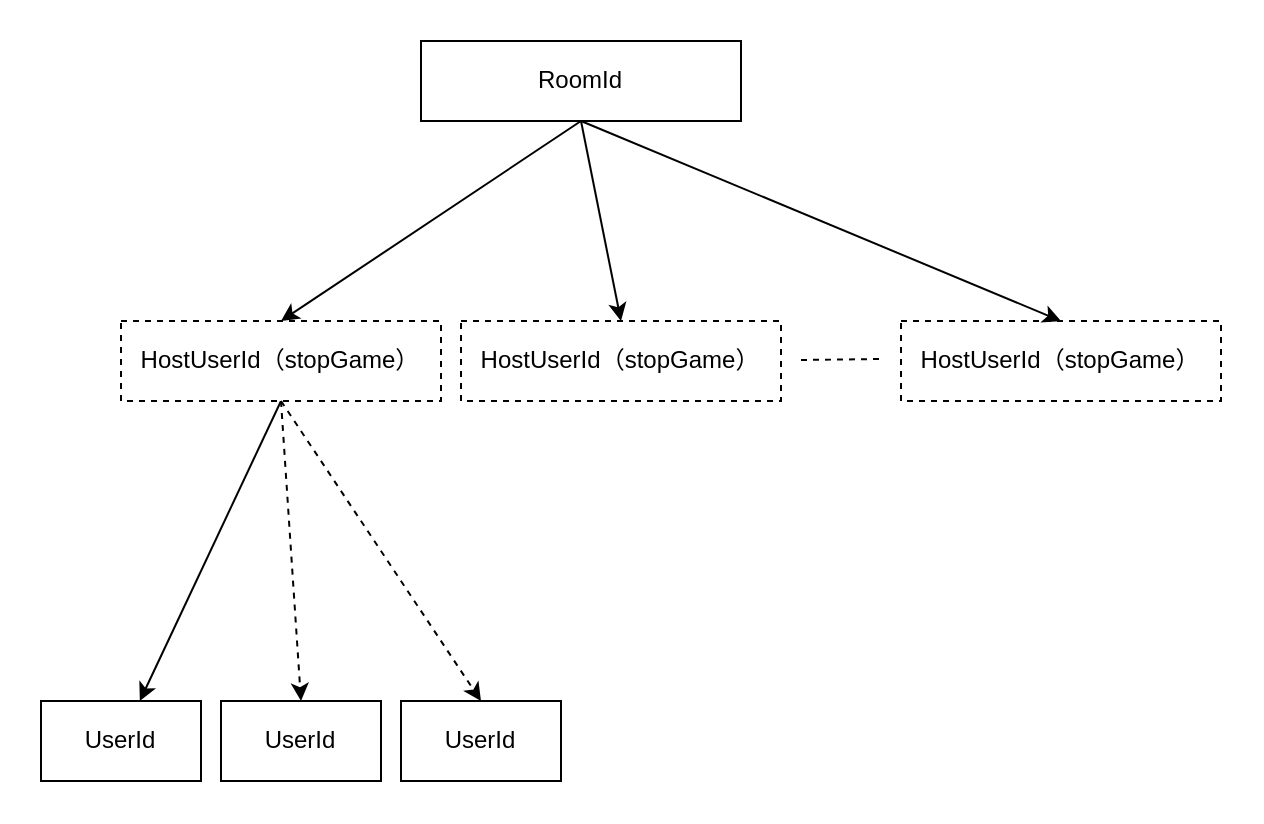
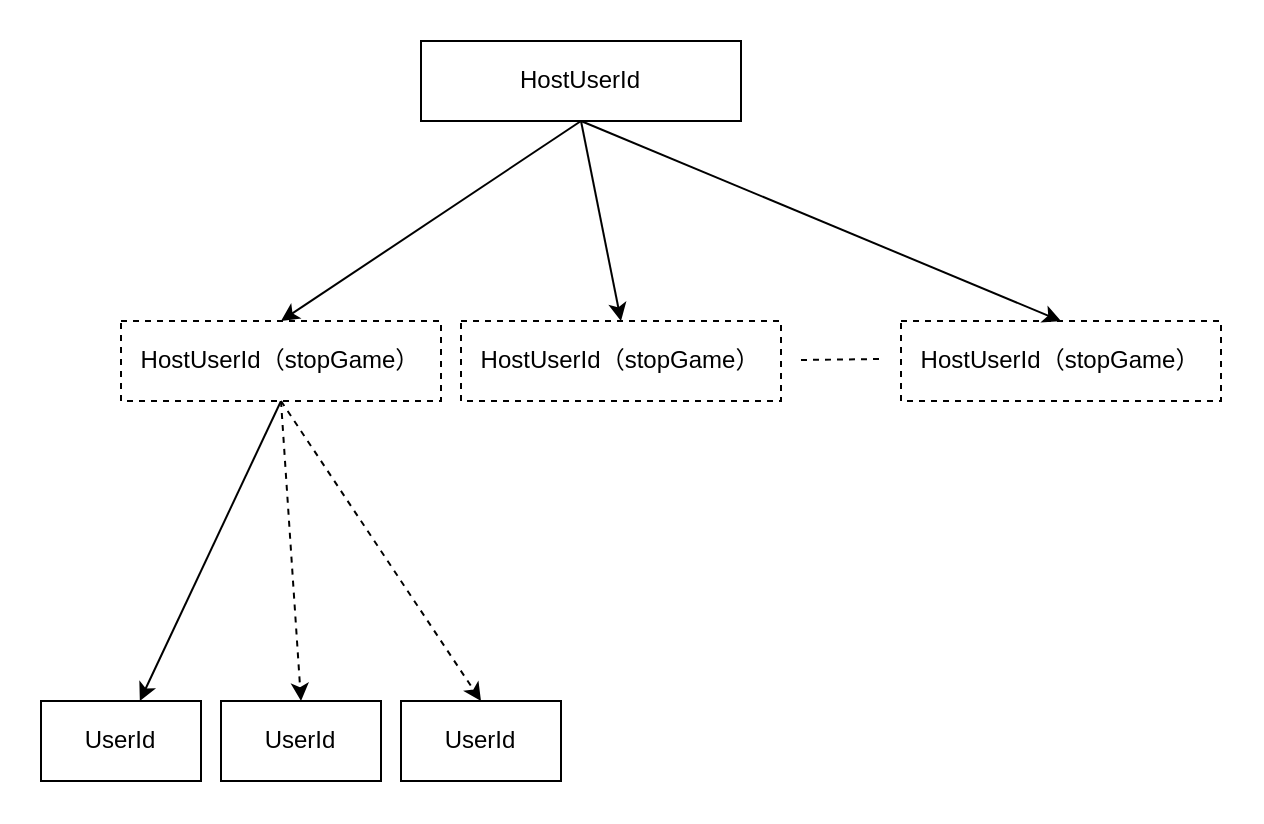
node "RoomId": label "RoomId" -> "HostUserId"
